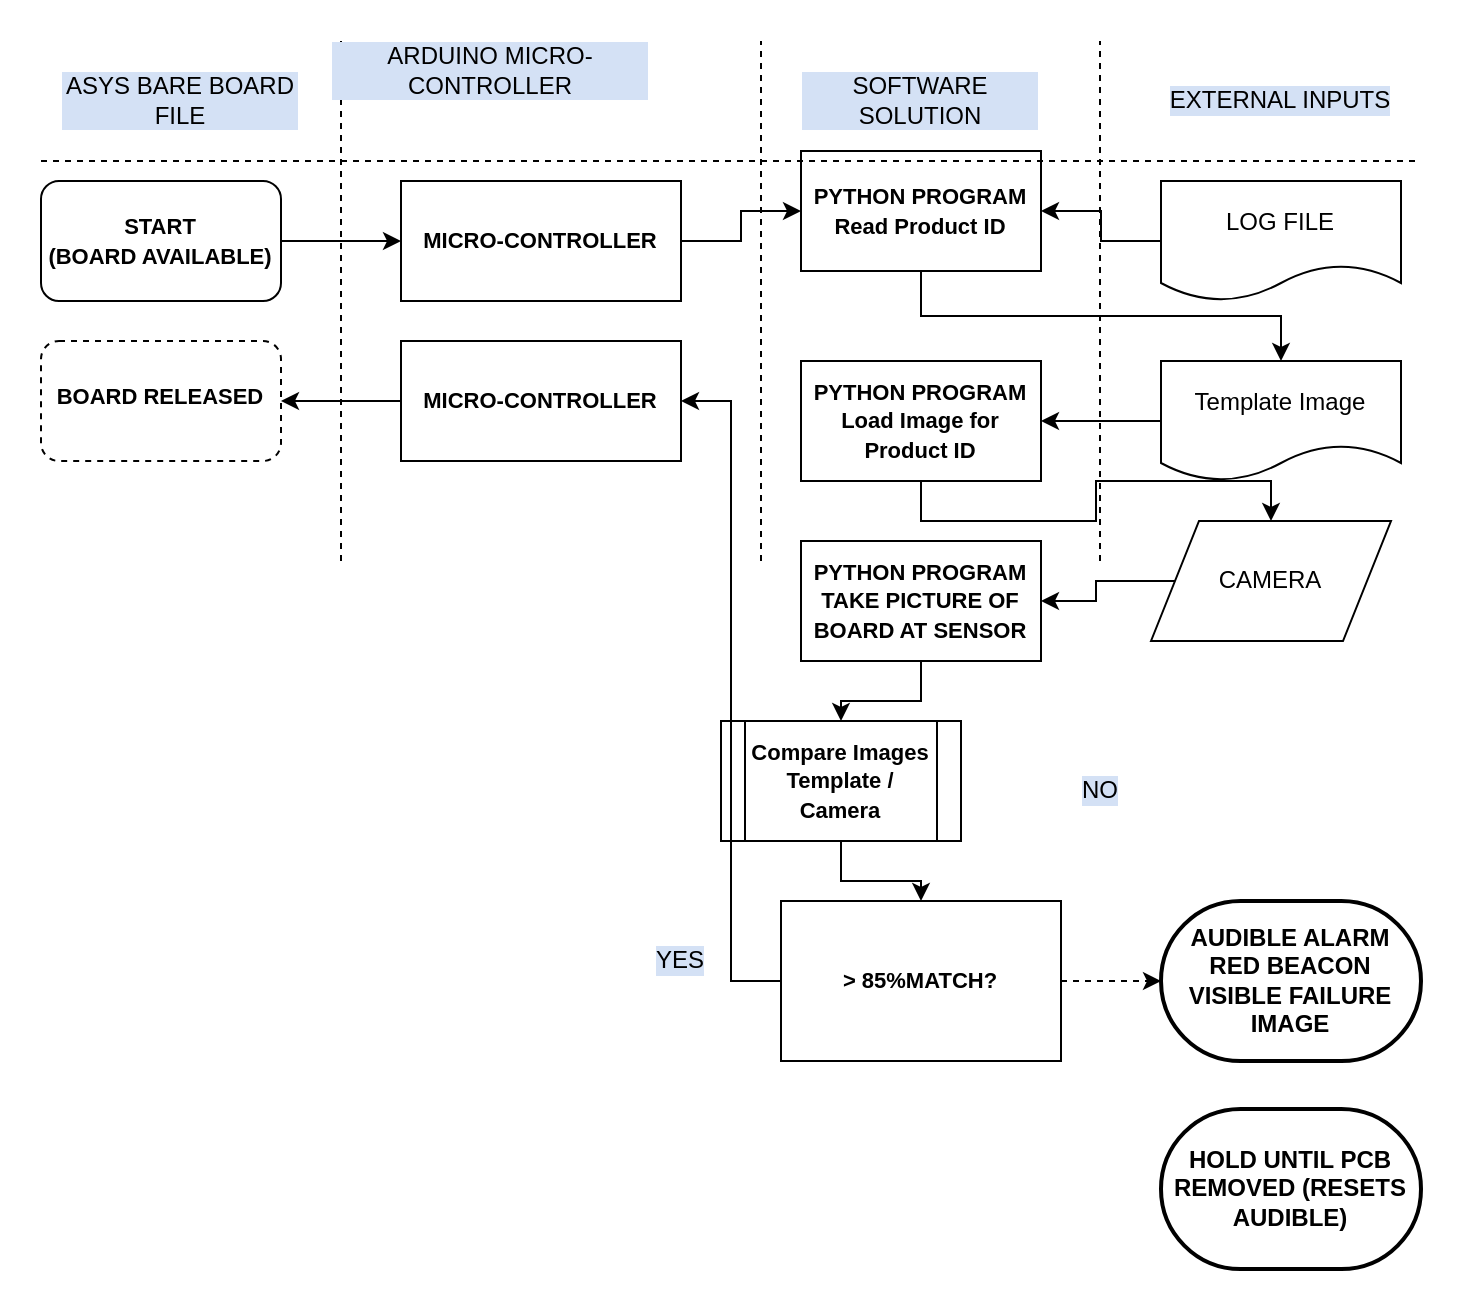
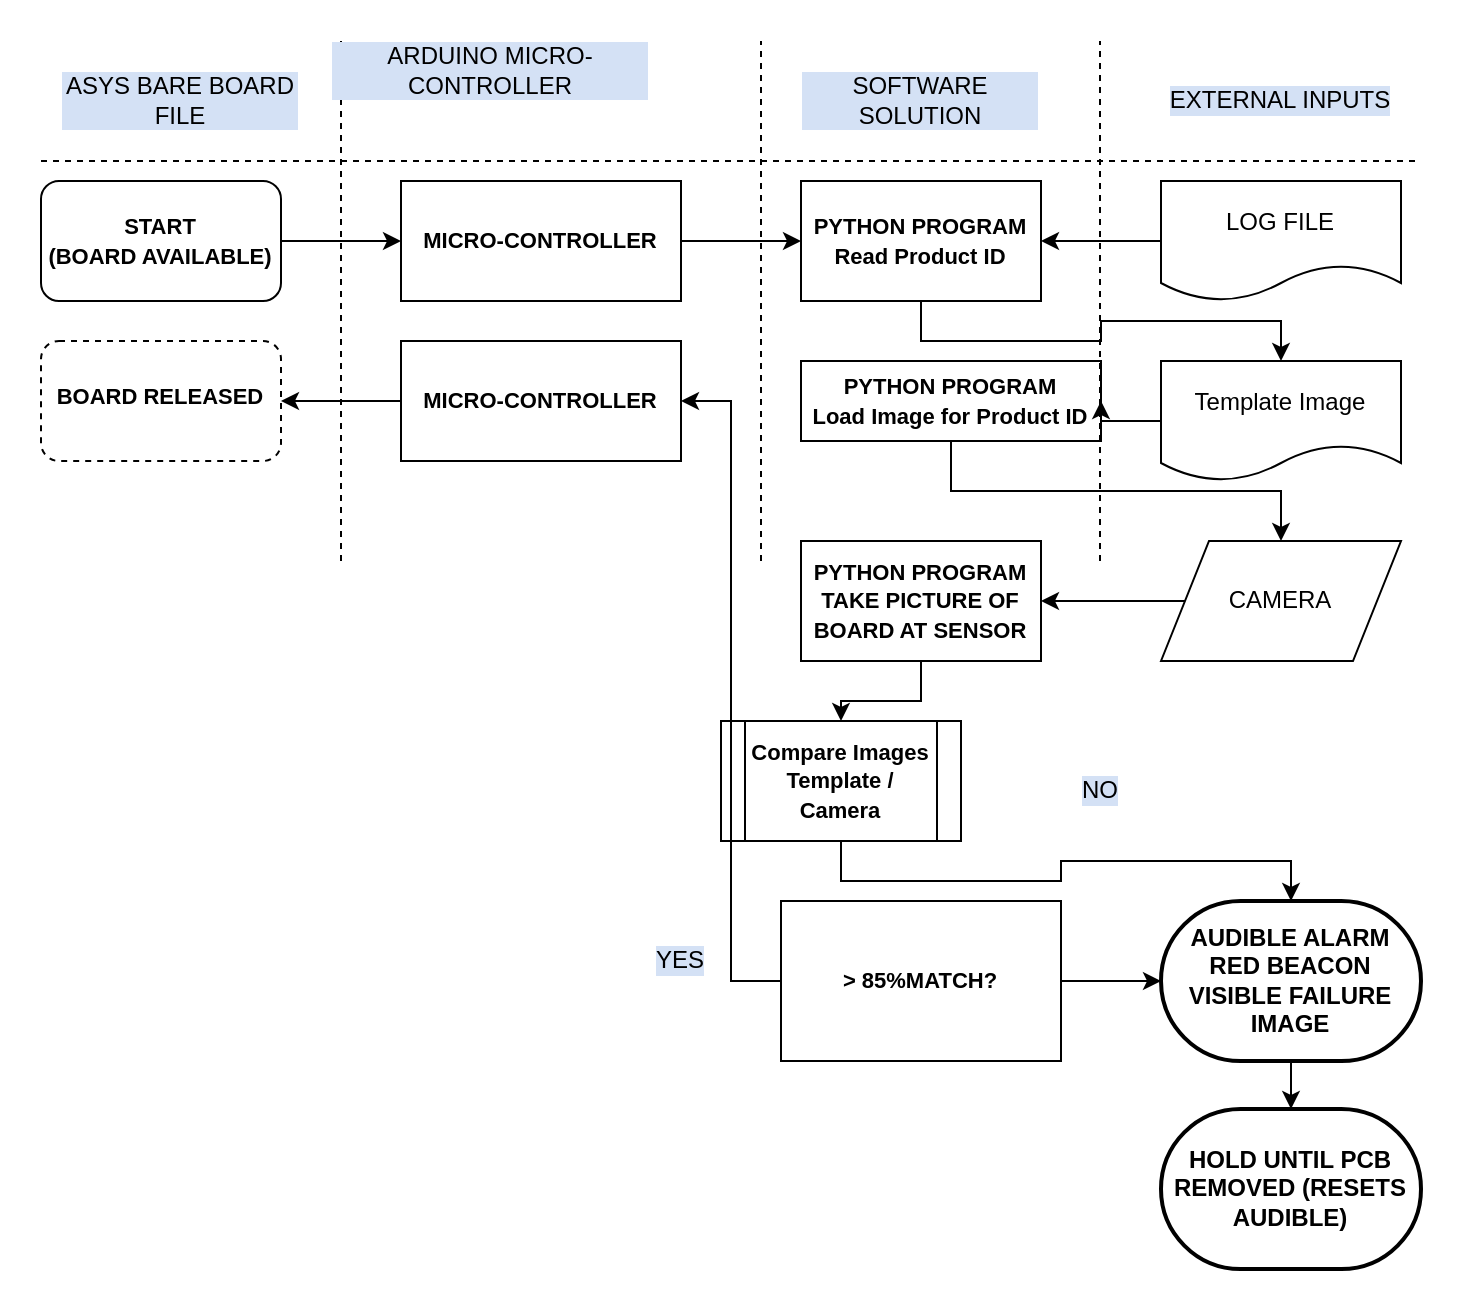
node "PYTHON PROGRAM Read Product ID": moved (921, 211) -> (921, 241)
node "PYTHON PROGRAM Load Image for Product ID": size 240x120 -> 300x80
node "CAMERA": moved (1271, 581) -> (1281, 601)
edge "Compare Images Template / Camera" -> "> 85%MATCH?": now "Compare Images Template / Camera" -> "AUDIBLE ALARM RED BEACON VISIBLE FAILURE IMAGE"
edge "> 85%MATCH?" -> "AUDIBLE ALARM RED BEACON VISIBLE FAILURE IMAGE": style dashed -> solid
edge "AUDIBLE ALARM RED BEACON VISIBLE FAILURE IMAGE" -> "HOLD UNTIL PCB REMOVED (RESETS AUDIBLE)": added
